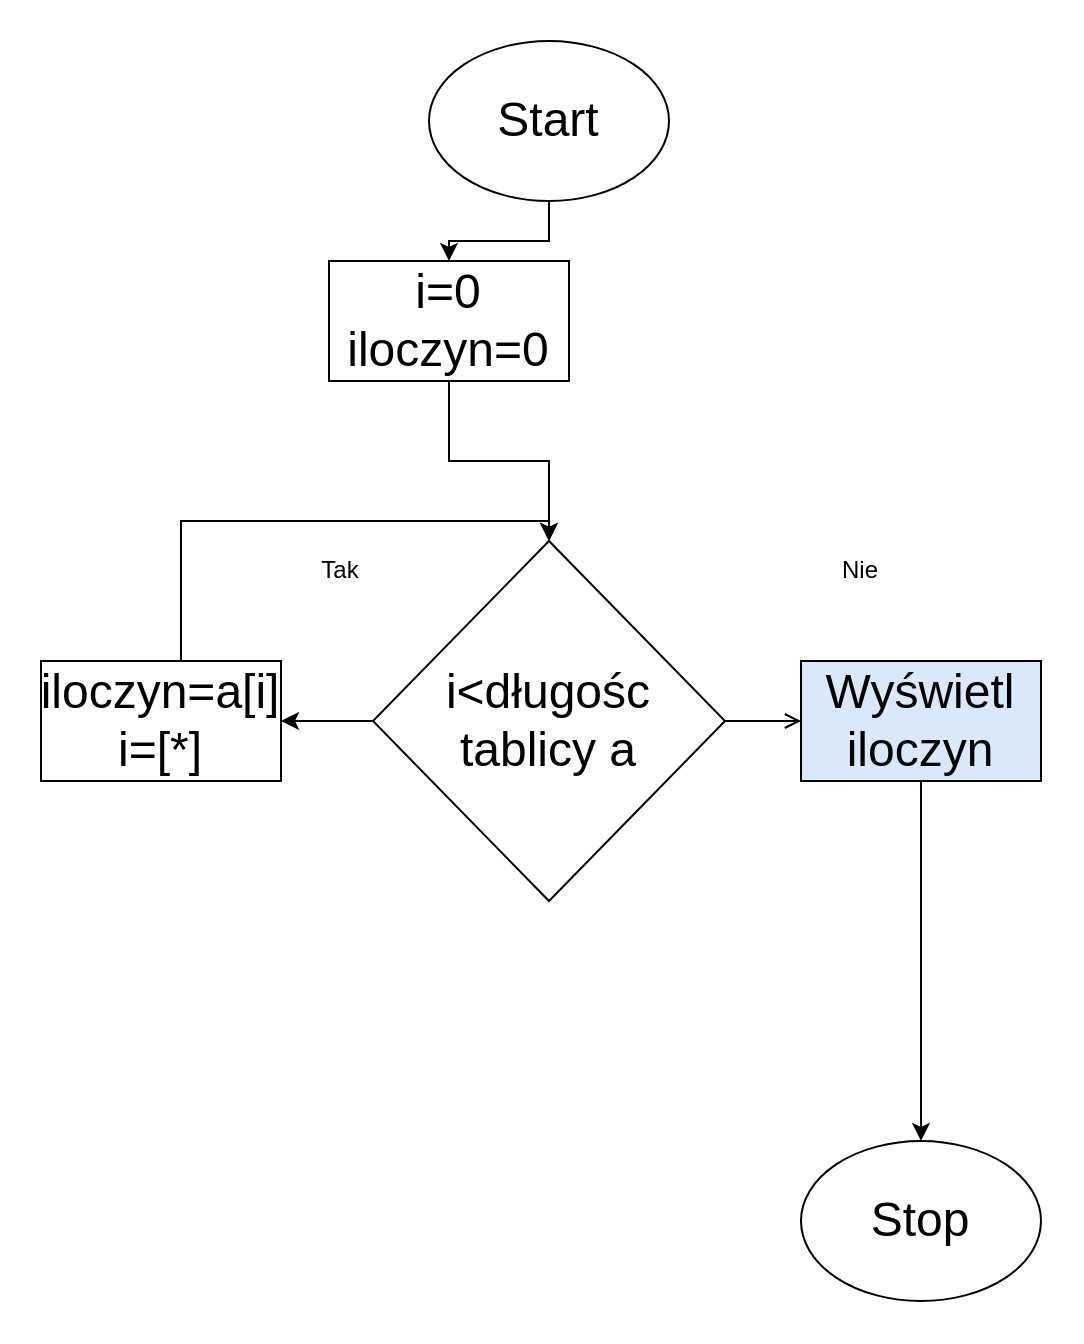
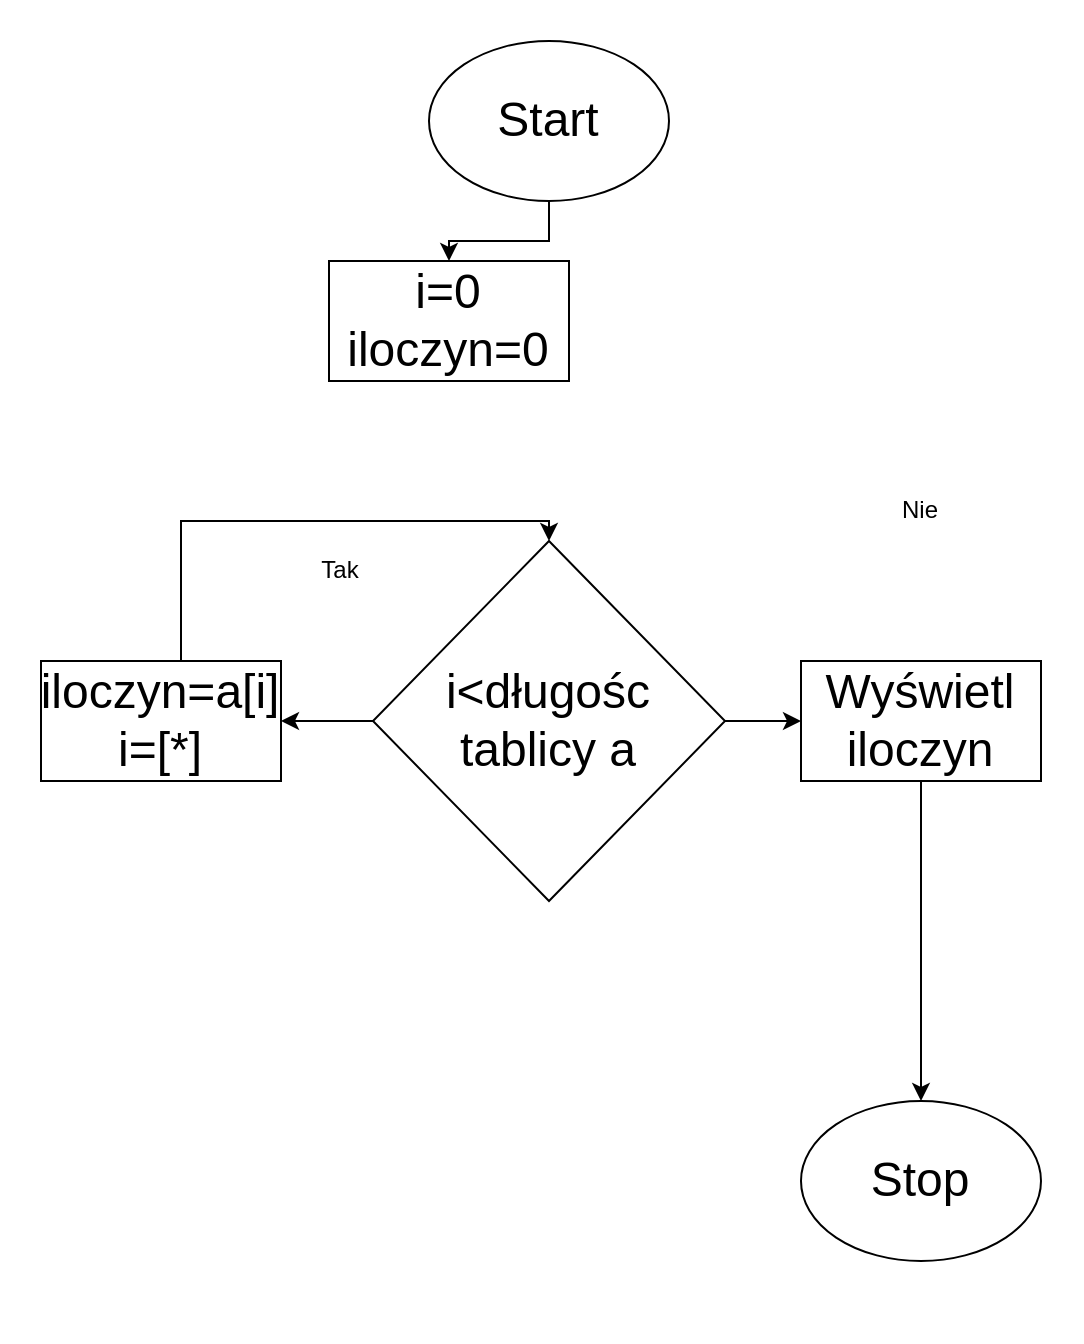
edge "i=0 iloczyn=0" -> "i<długośc tablicy a": removed
node "Nie": moved (861, 571) -> (921, 511)
edge "i<długośc tablicy a" -> "Wyświetl iloczyn": arrowhead open -> classic
node "Wyświetl iloczyn": fillcolor #dae8fc -> #ffffff
node "Stop": moved (921, 1221) -> (921, 1181)
